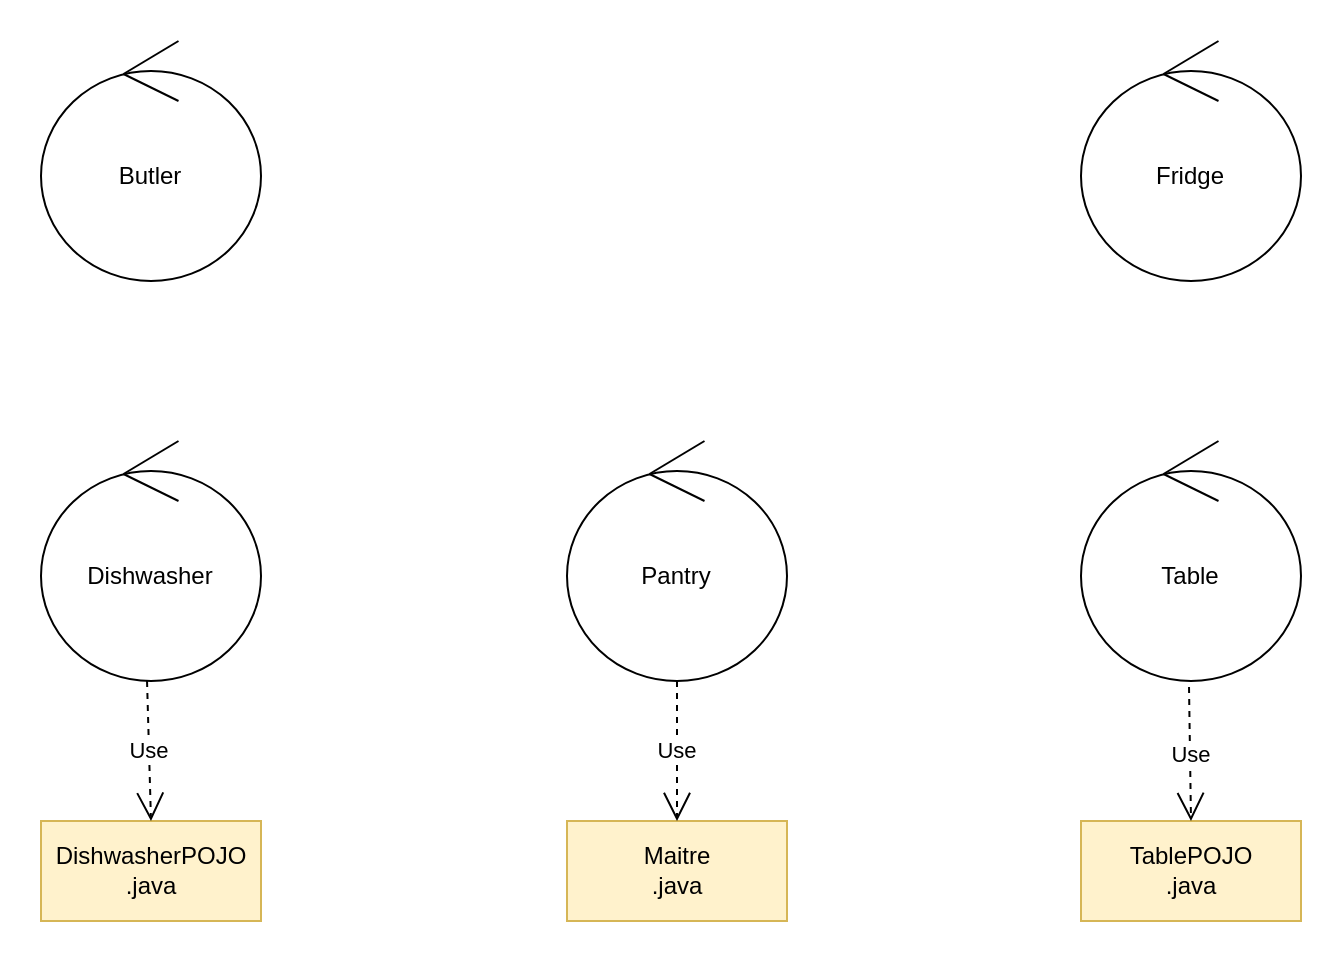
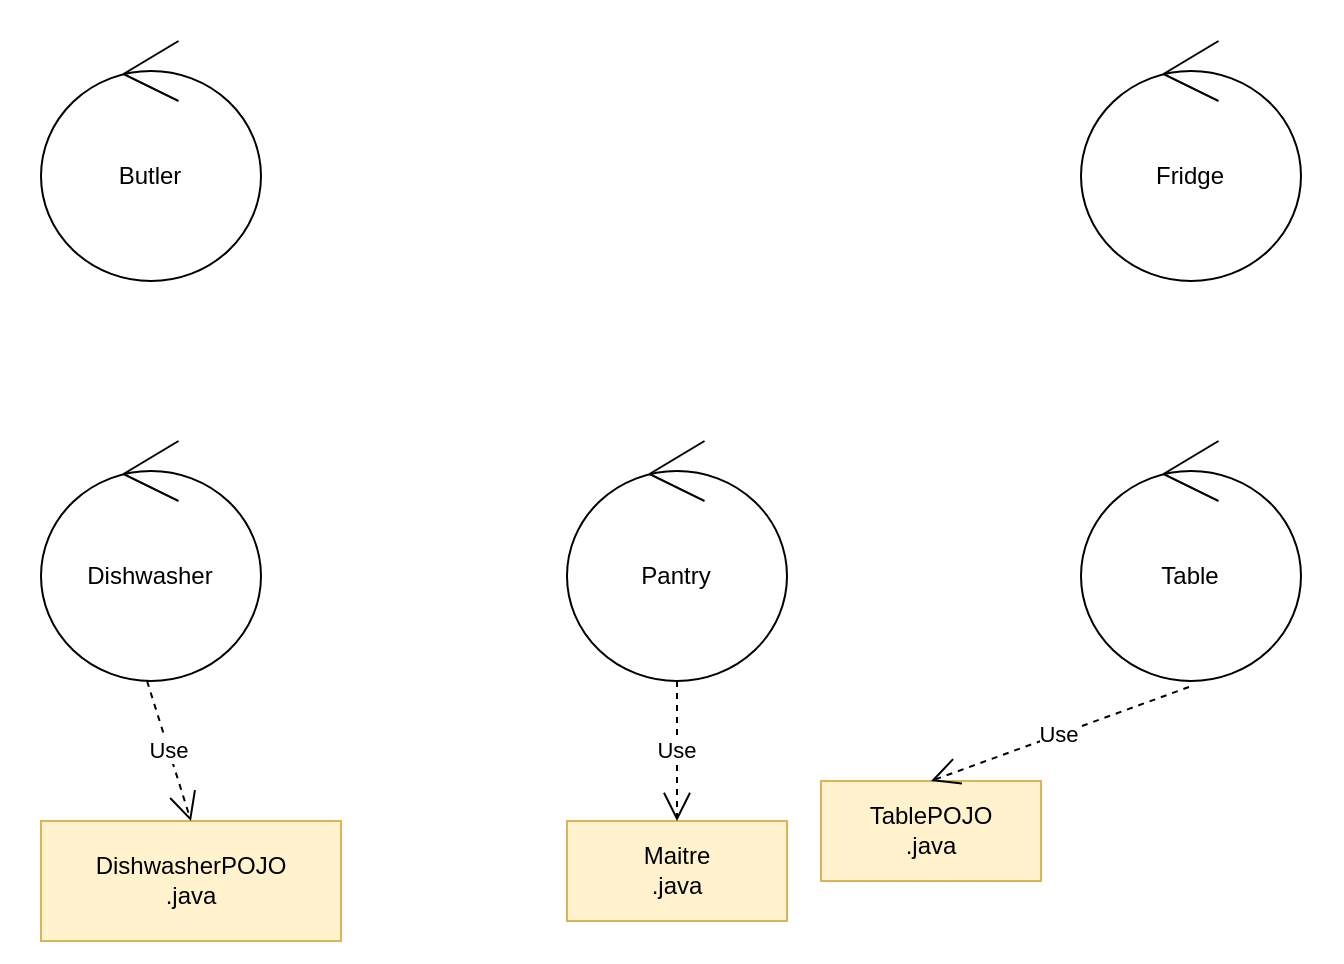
node "DishwasherPOJO .java": size 220x100 -> 300x120
node "TablePOJO .java": moved (1191, 871) -> (931, 831)
